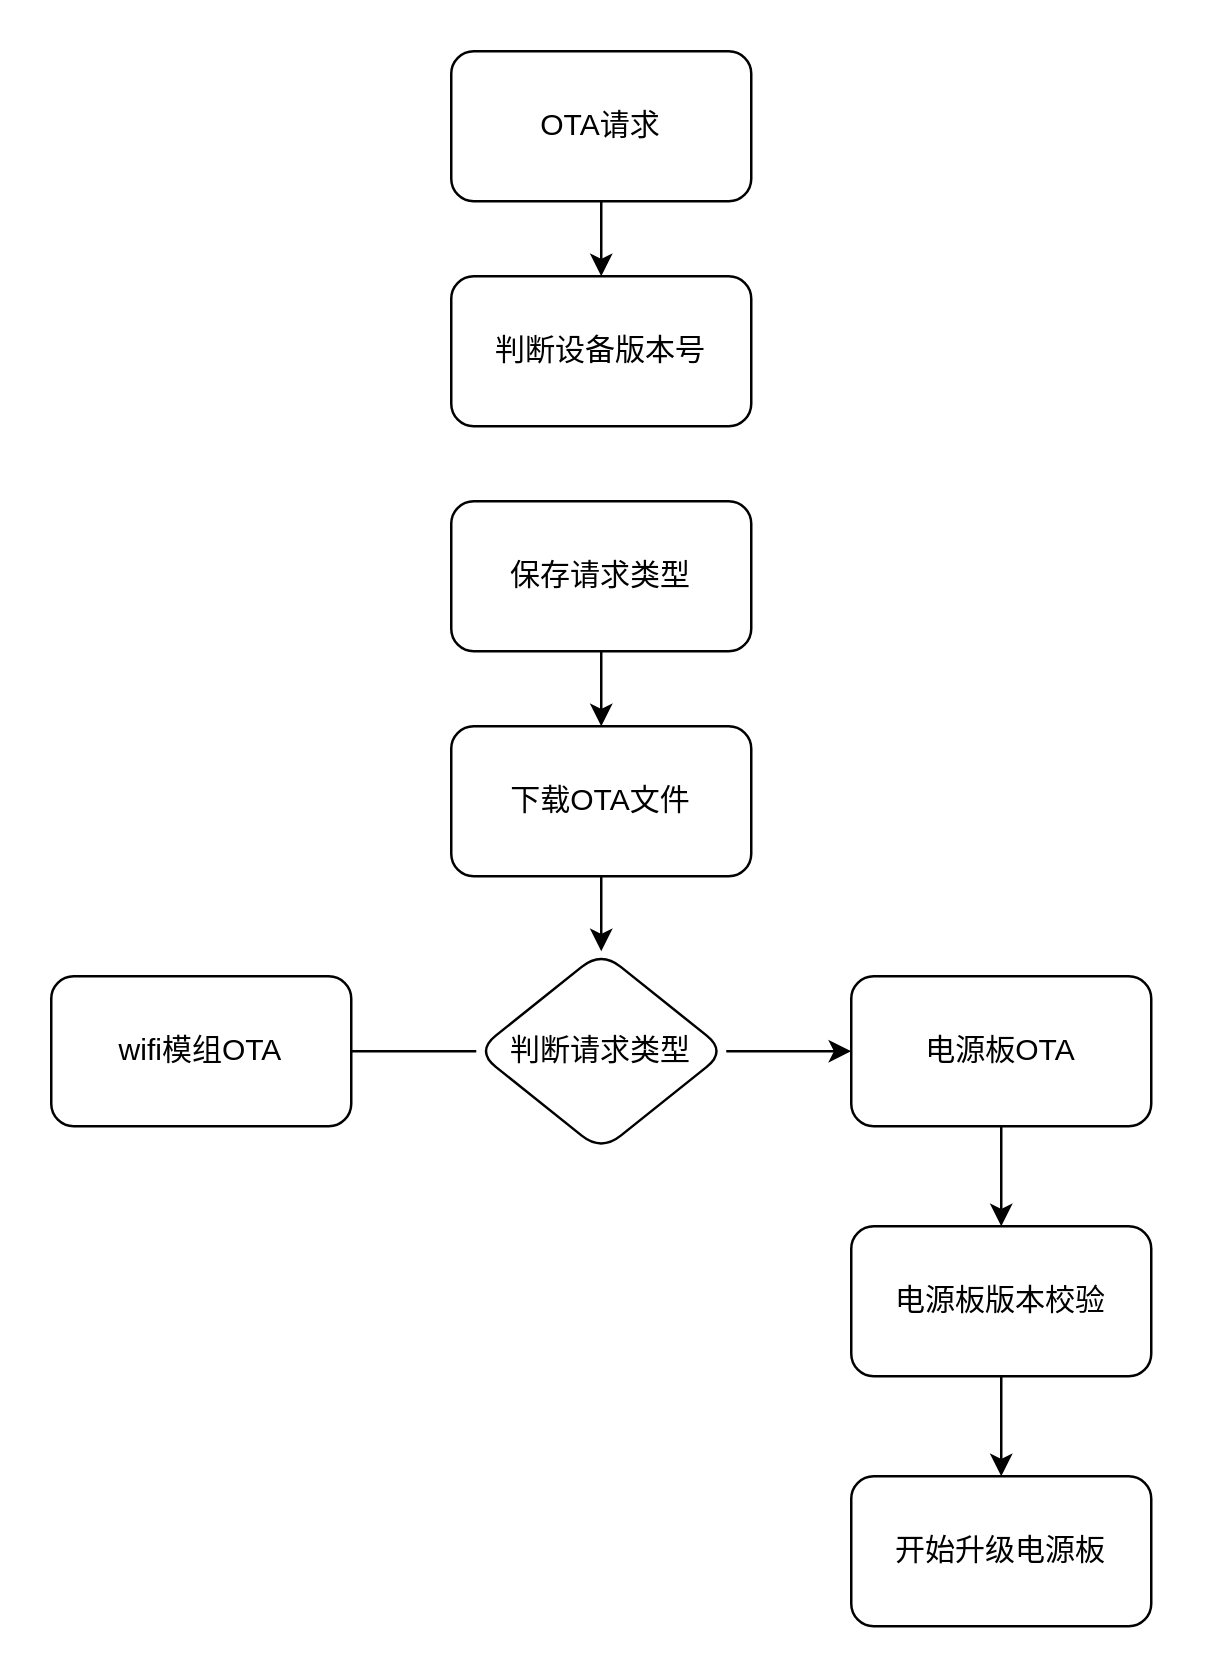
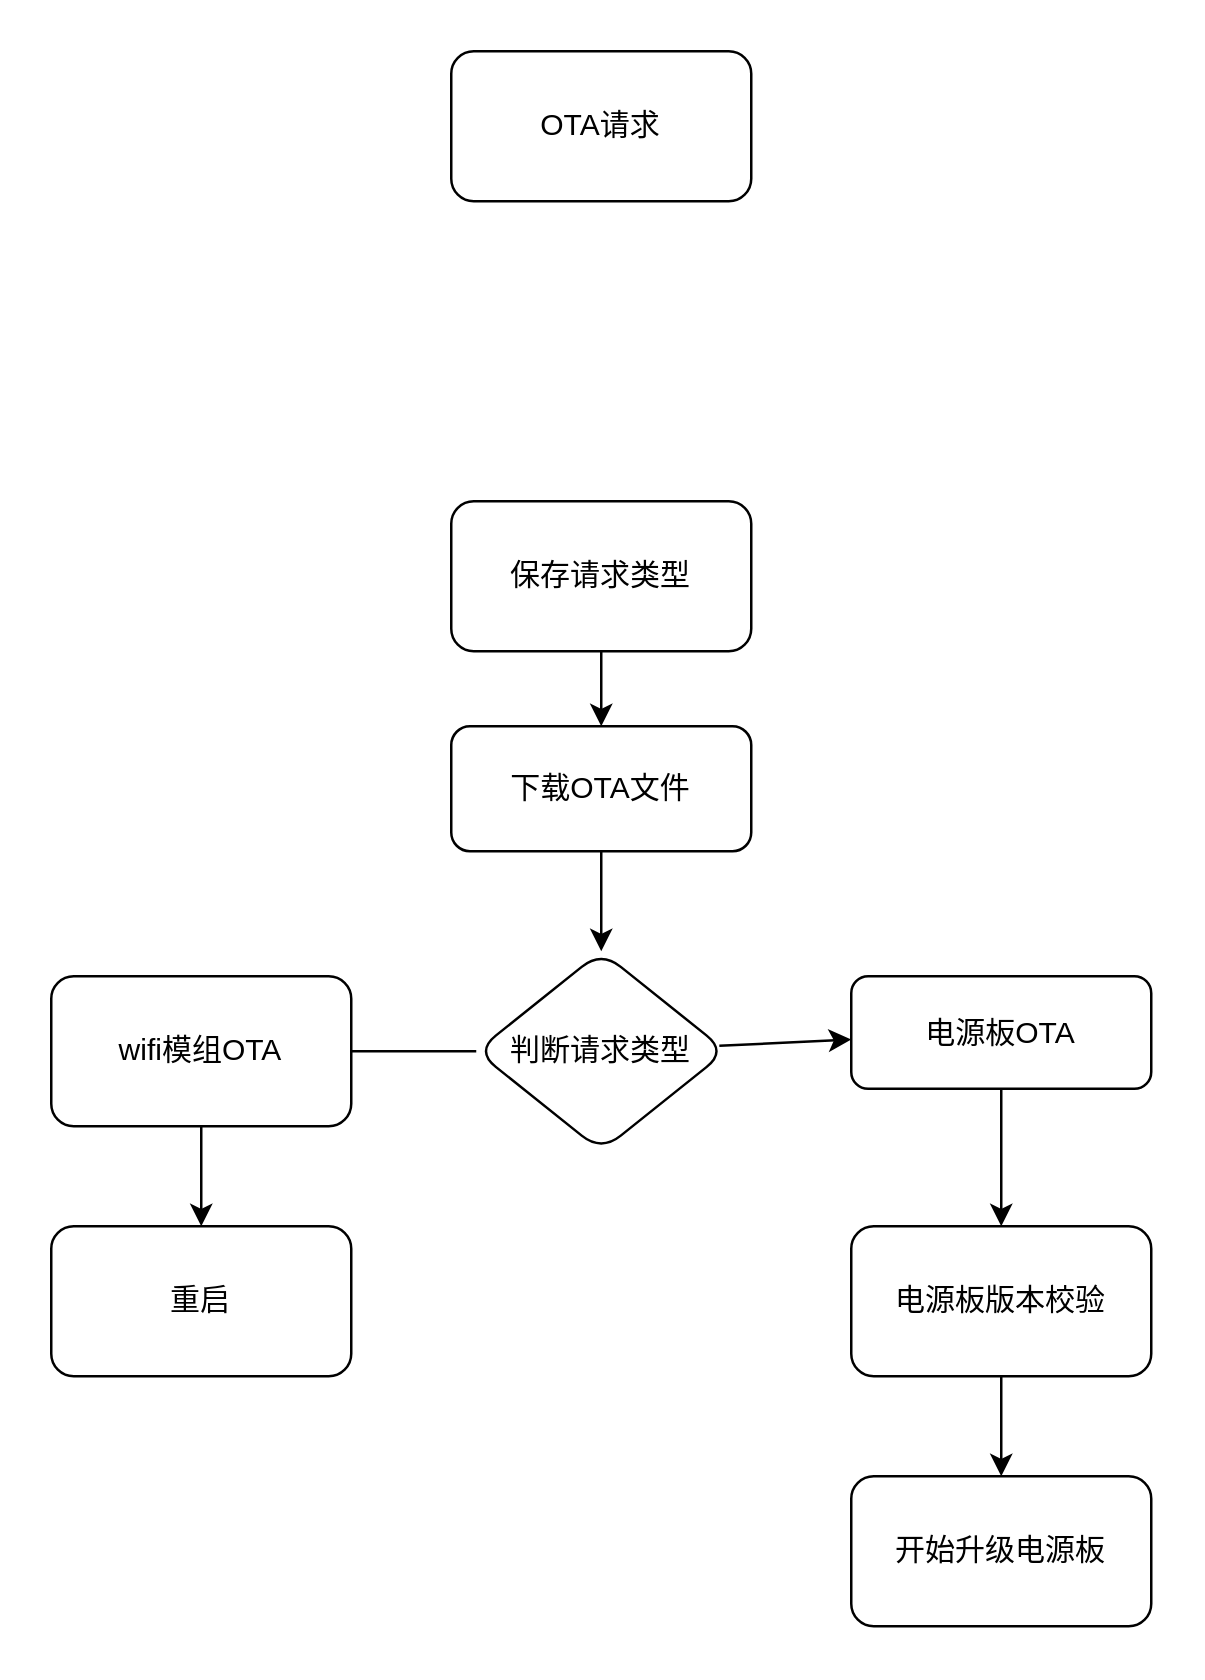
edge "OTA请求" -> "判断设备版本号": removed
node "判断设备版本号": removed
node "下载OTA文件": size 300x150 -> 300x125
node "电源板OTA": size 300x150 -> 300x113
edge "wifi模组OTA" -> "重启": added
node "重启": added
